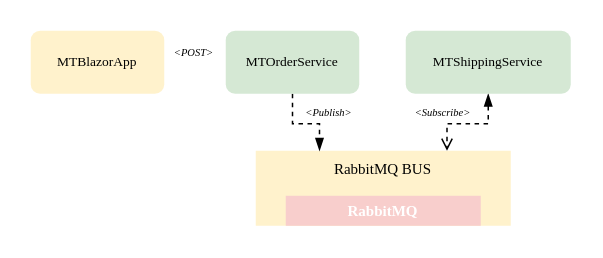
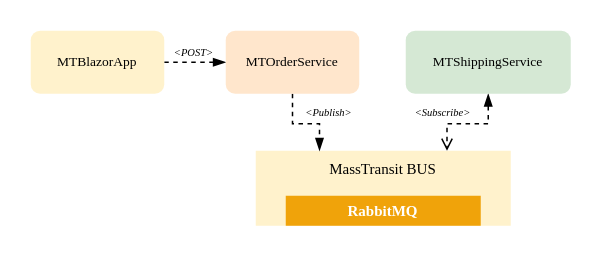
edge "MTBlazorApp" -> "MTOrderService": added
node "MTOrderService": fillcolor #d5e8d4 -> #ffe6cc
node "RabbitMQ BUS": label "RabbitMQ BUS" -> "MassTransit BUS"
node "RabbitMQ": fillcolor #f8cecc -> #f0a30a
